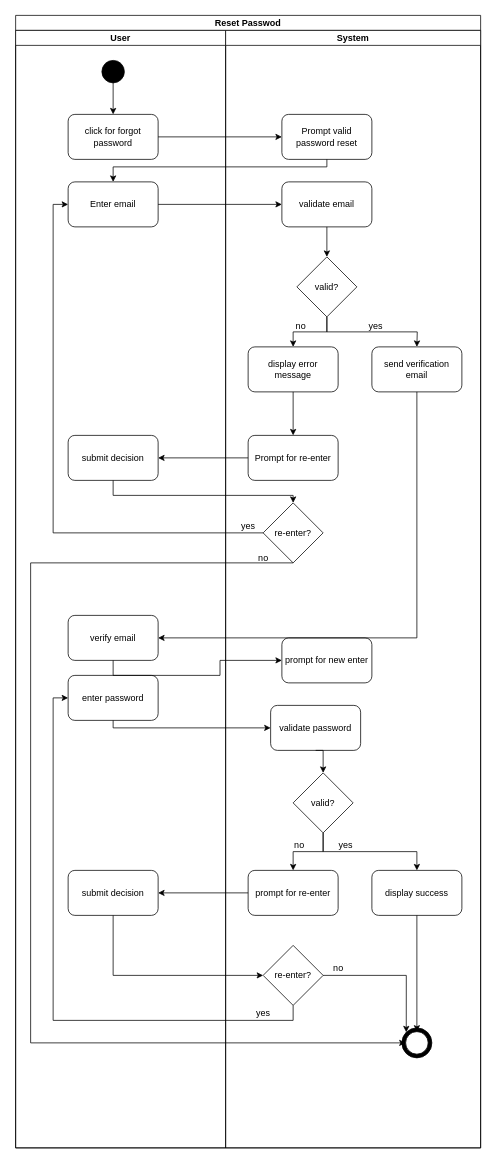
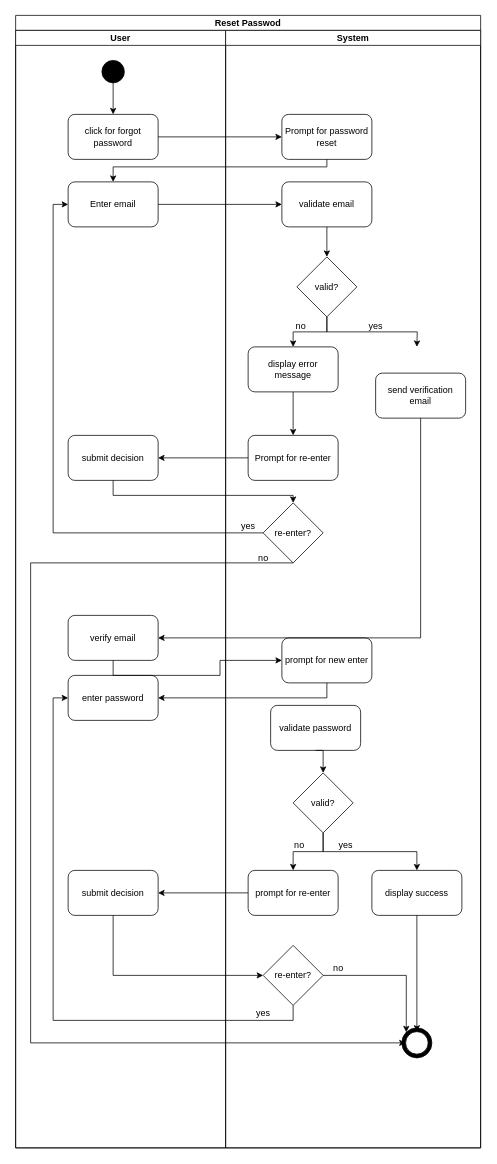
node "Prompt valid password reset": label "Prompt valid password reset" -> "Prompt for password reset"
node "send verification email": moved (417, 369) -> (420, 396)
edge "prompt for new enter" -> "enter password": added
edge "enter password" -> "validate password": removed
